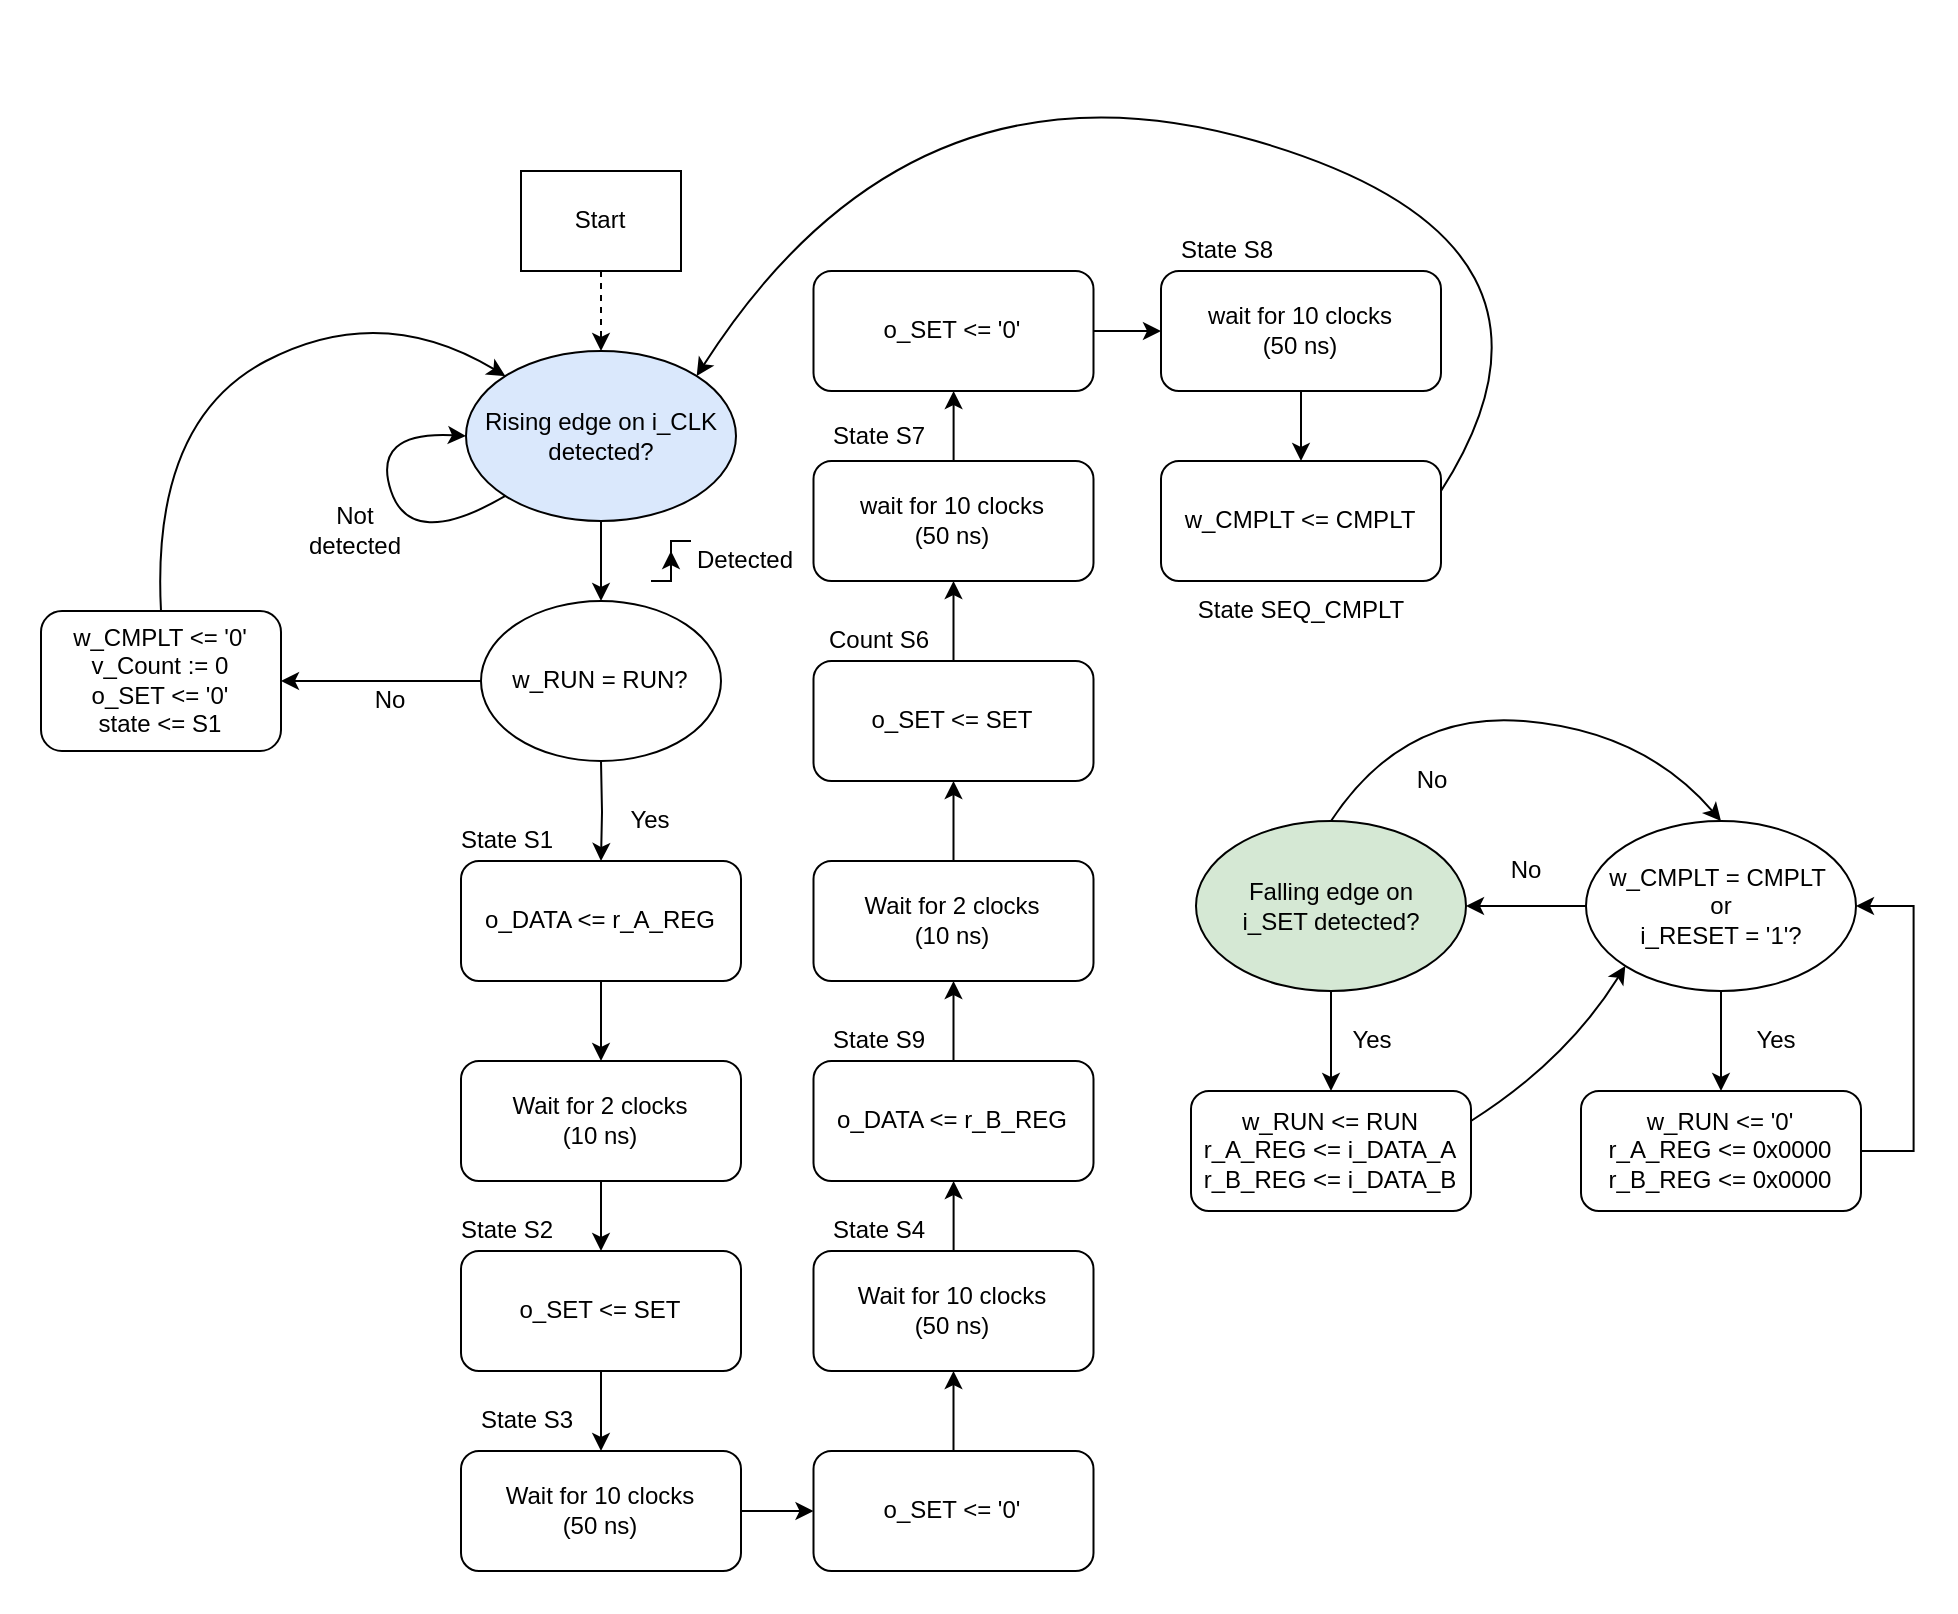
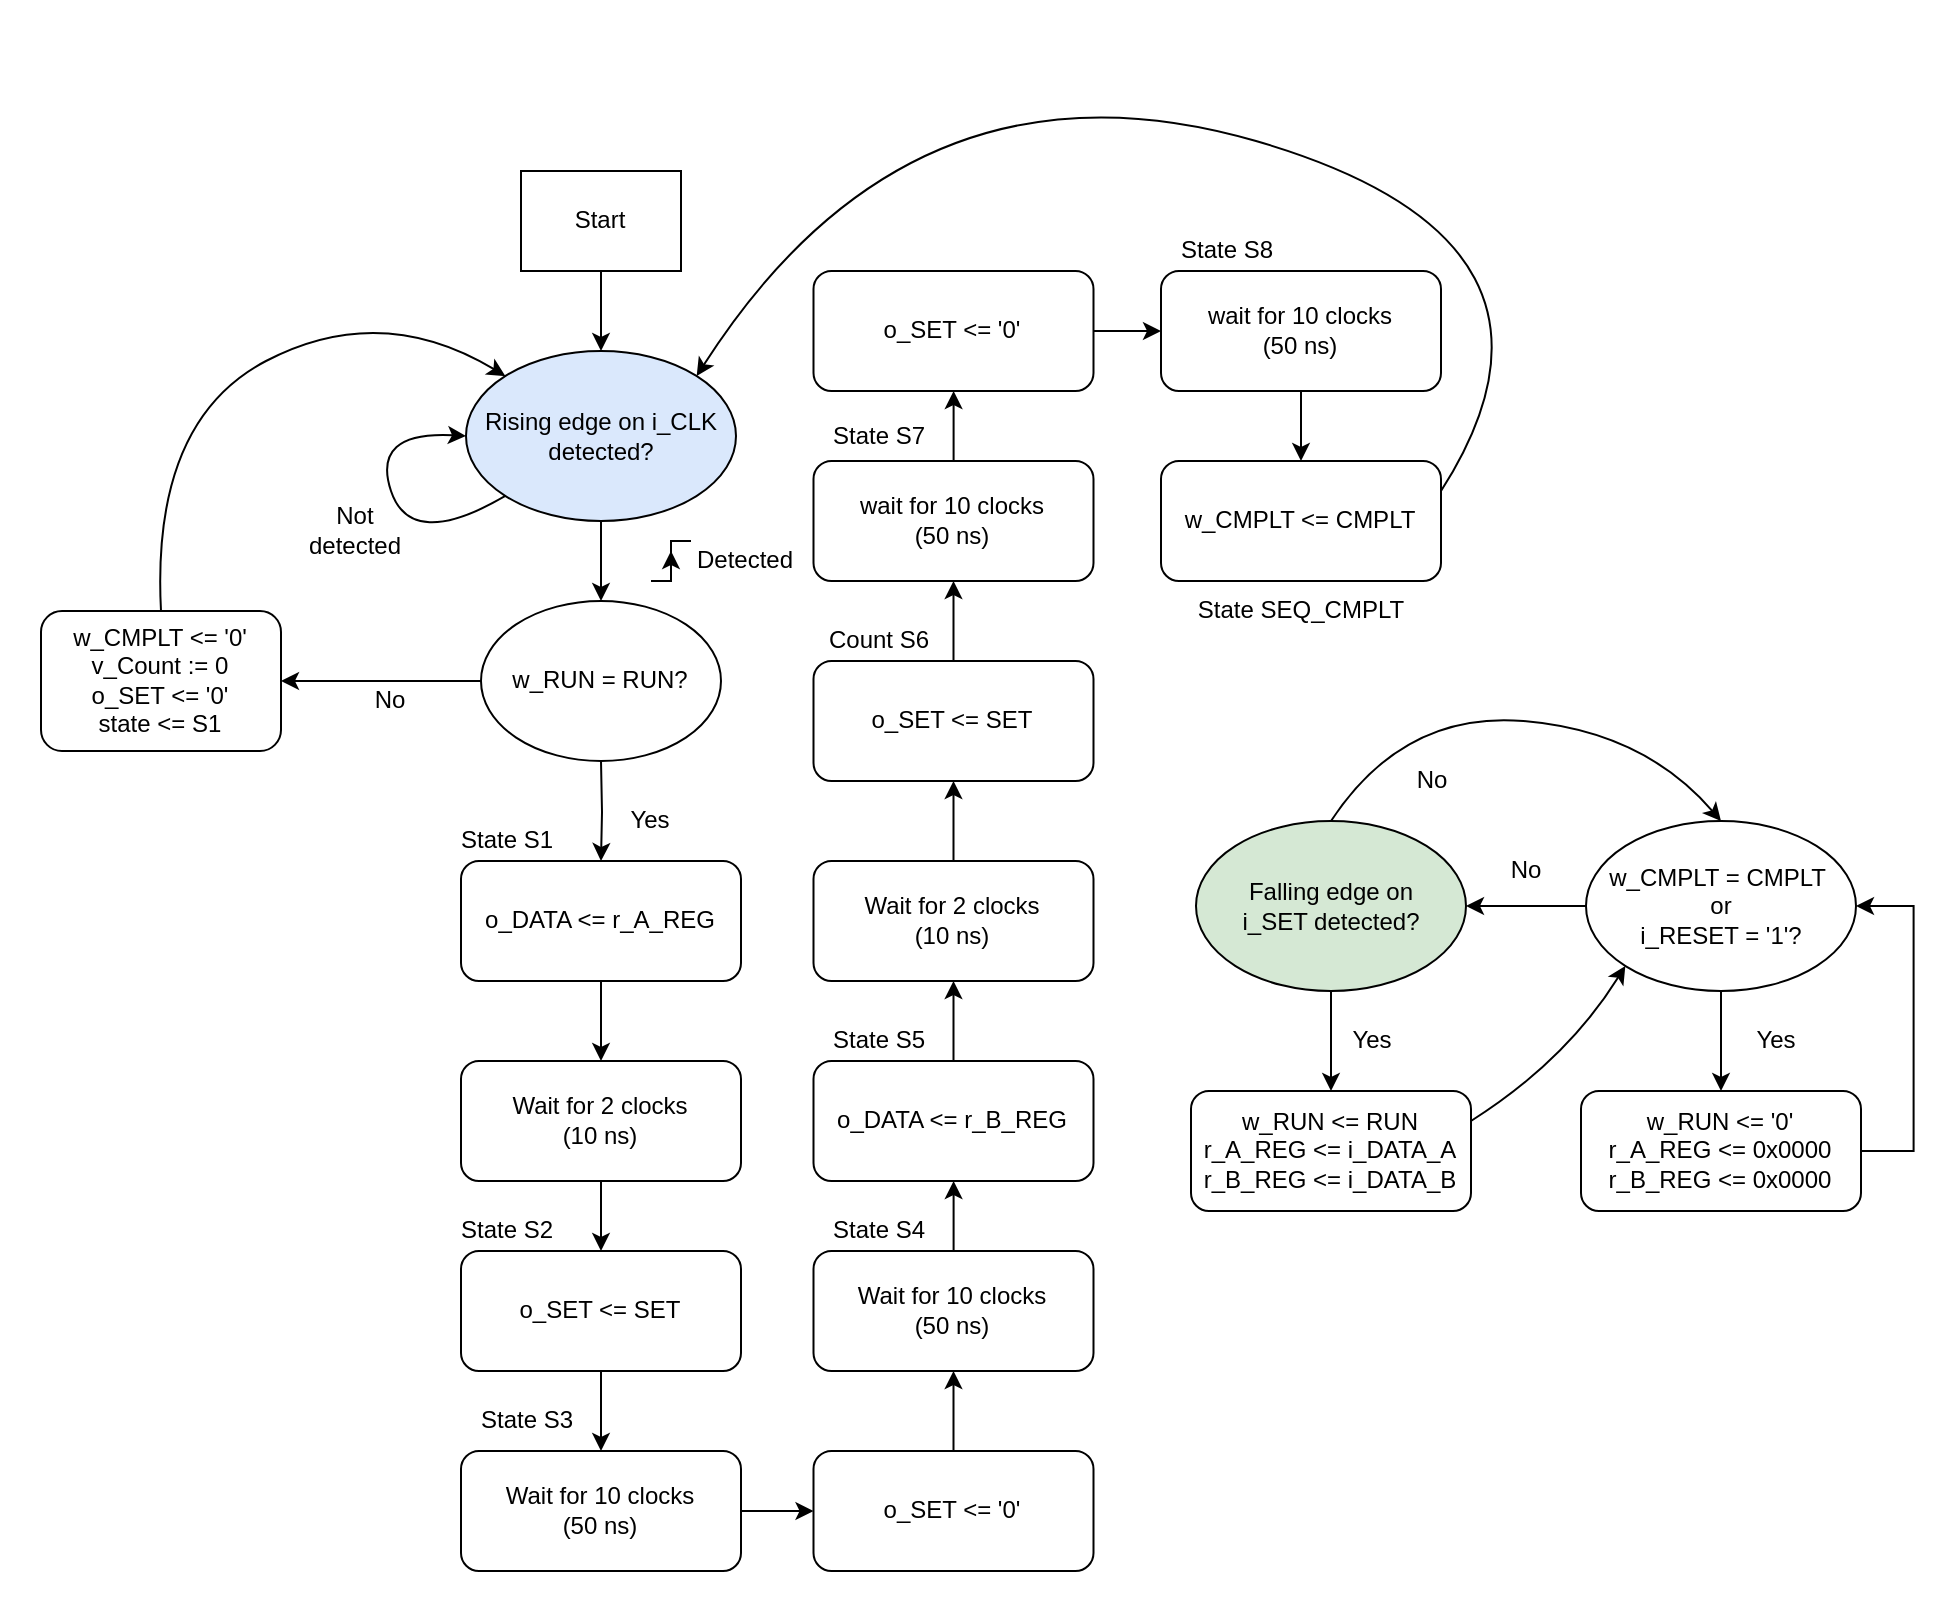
edge "Start" -> "Rising edge on i_CLK detected?": style dashed -> solid
node "State S9": label "State S9" -> "State S5"
